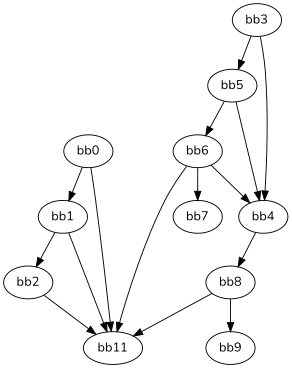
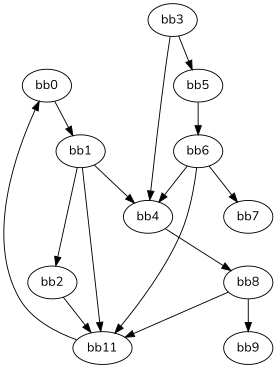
edge "bb5" -> "bb4": now "bb1" -> "bb4"
edge "bb0" -> "bb11": reversed
